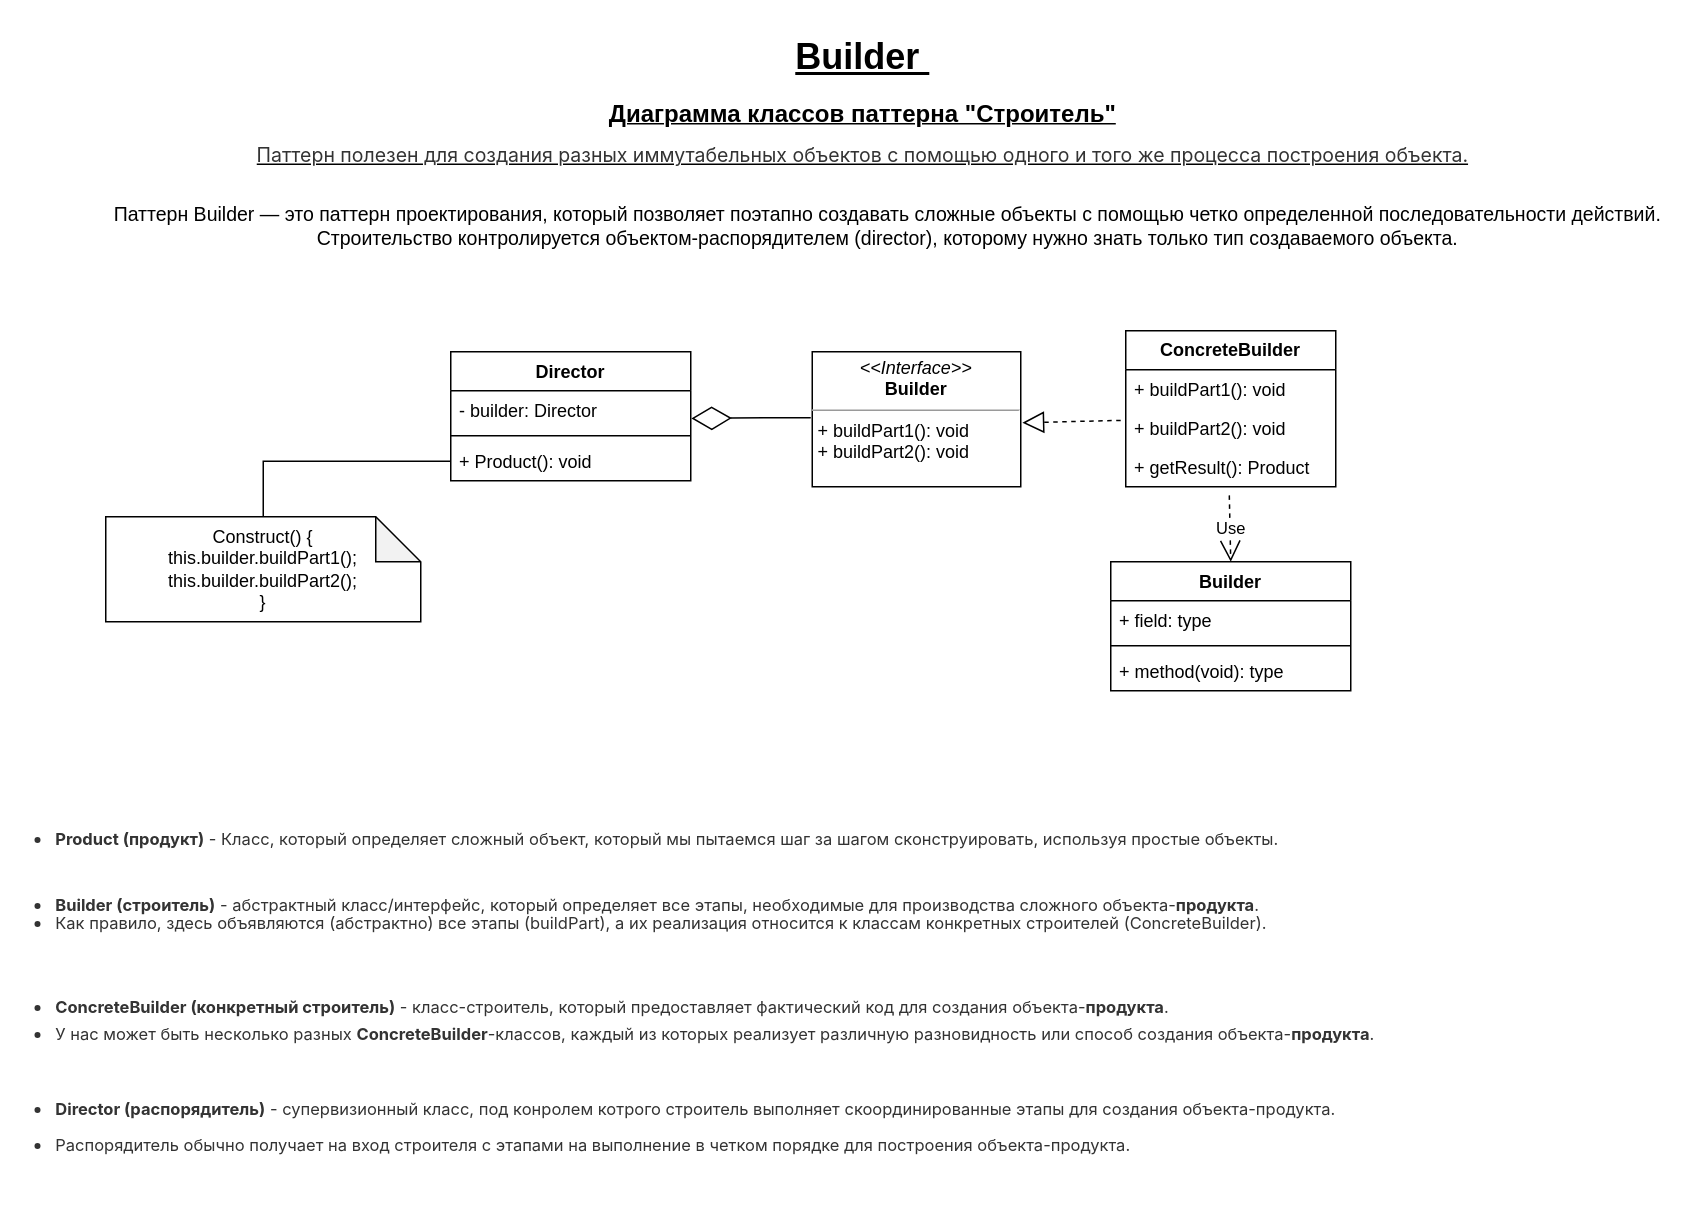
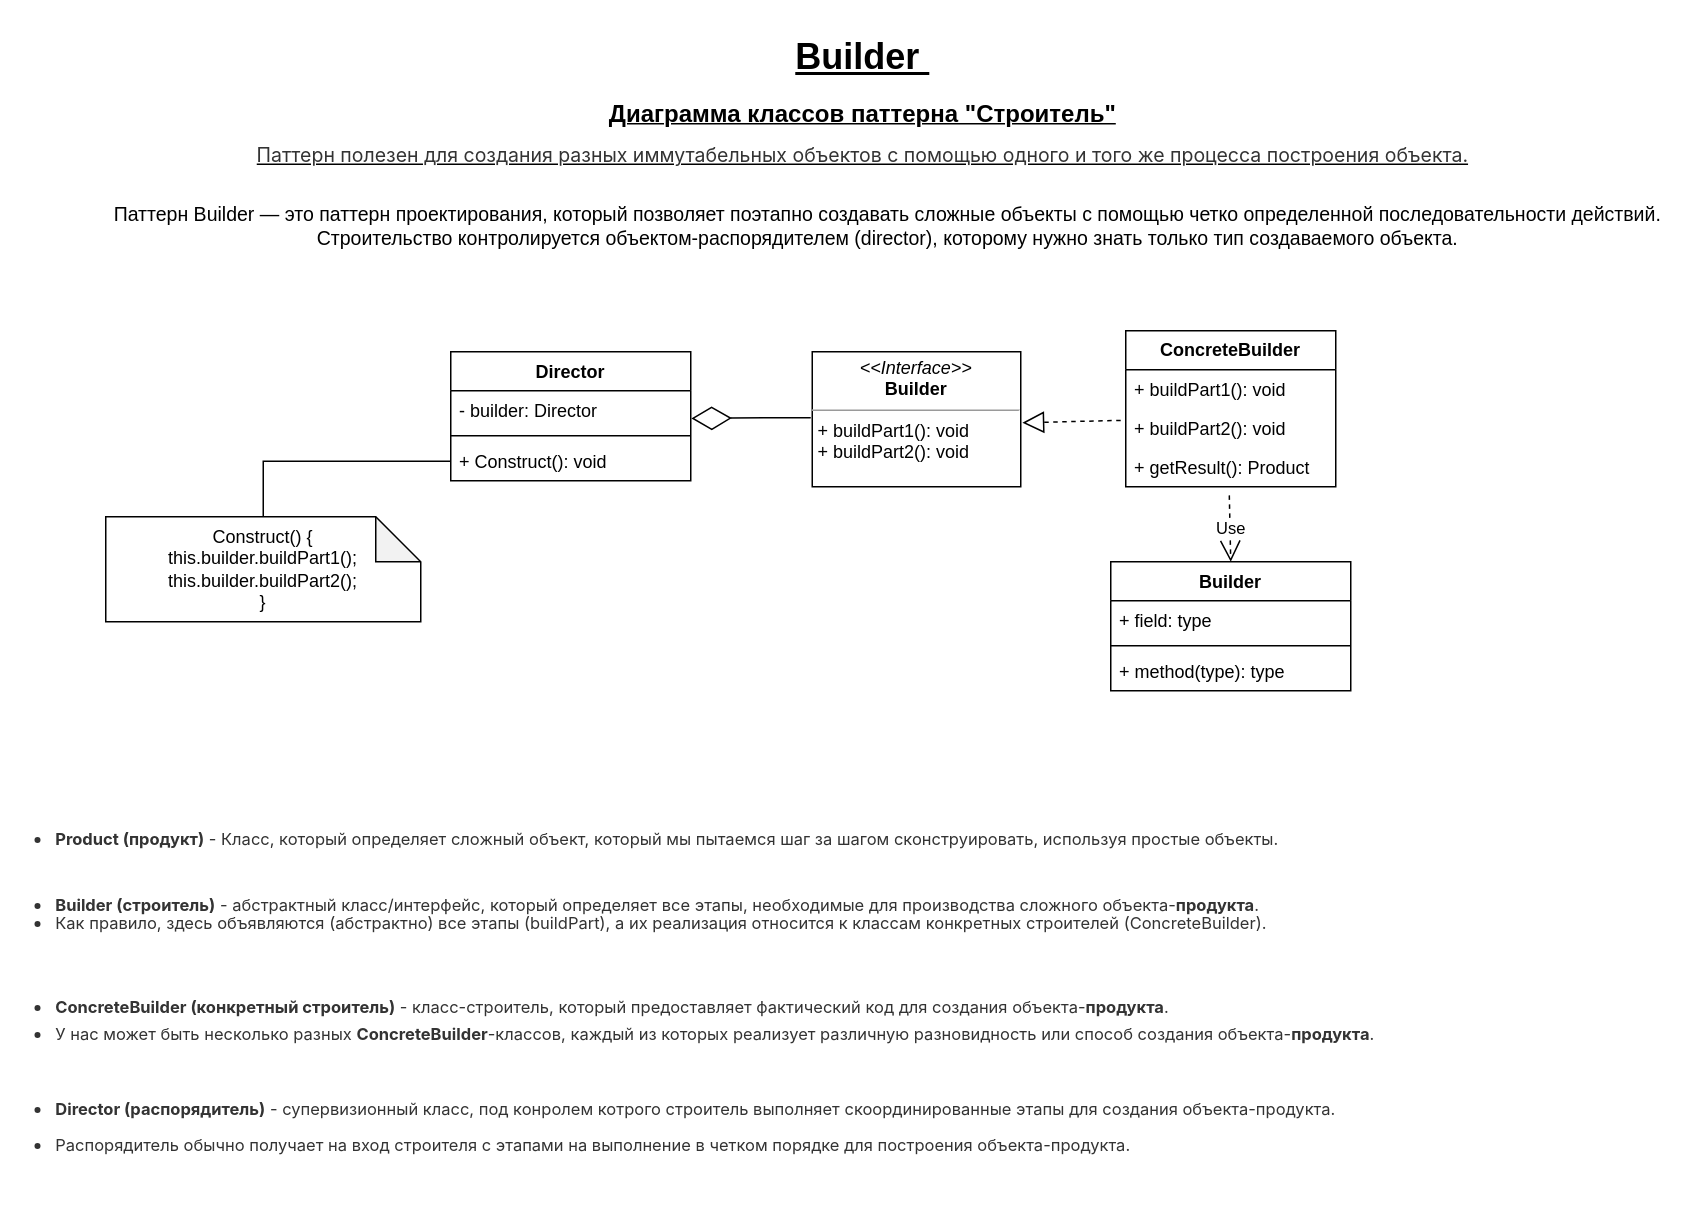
node "+ Product(): void": label "+ Product(): void" -> "+ Construct(): void"
node "+ method(void): type": label "+ method(void): type" -> "+ method(type): type"
